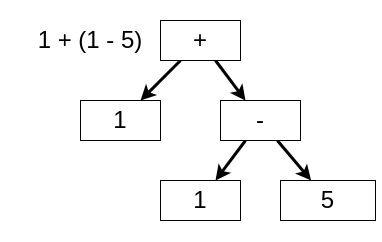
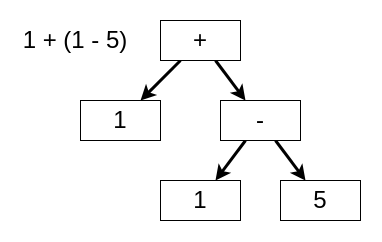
node "1 + (1 - 5)": moved (91, 41) -> (76, 41)
node "5": size 95x40 -> 80x40
